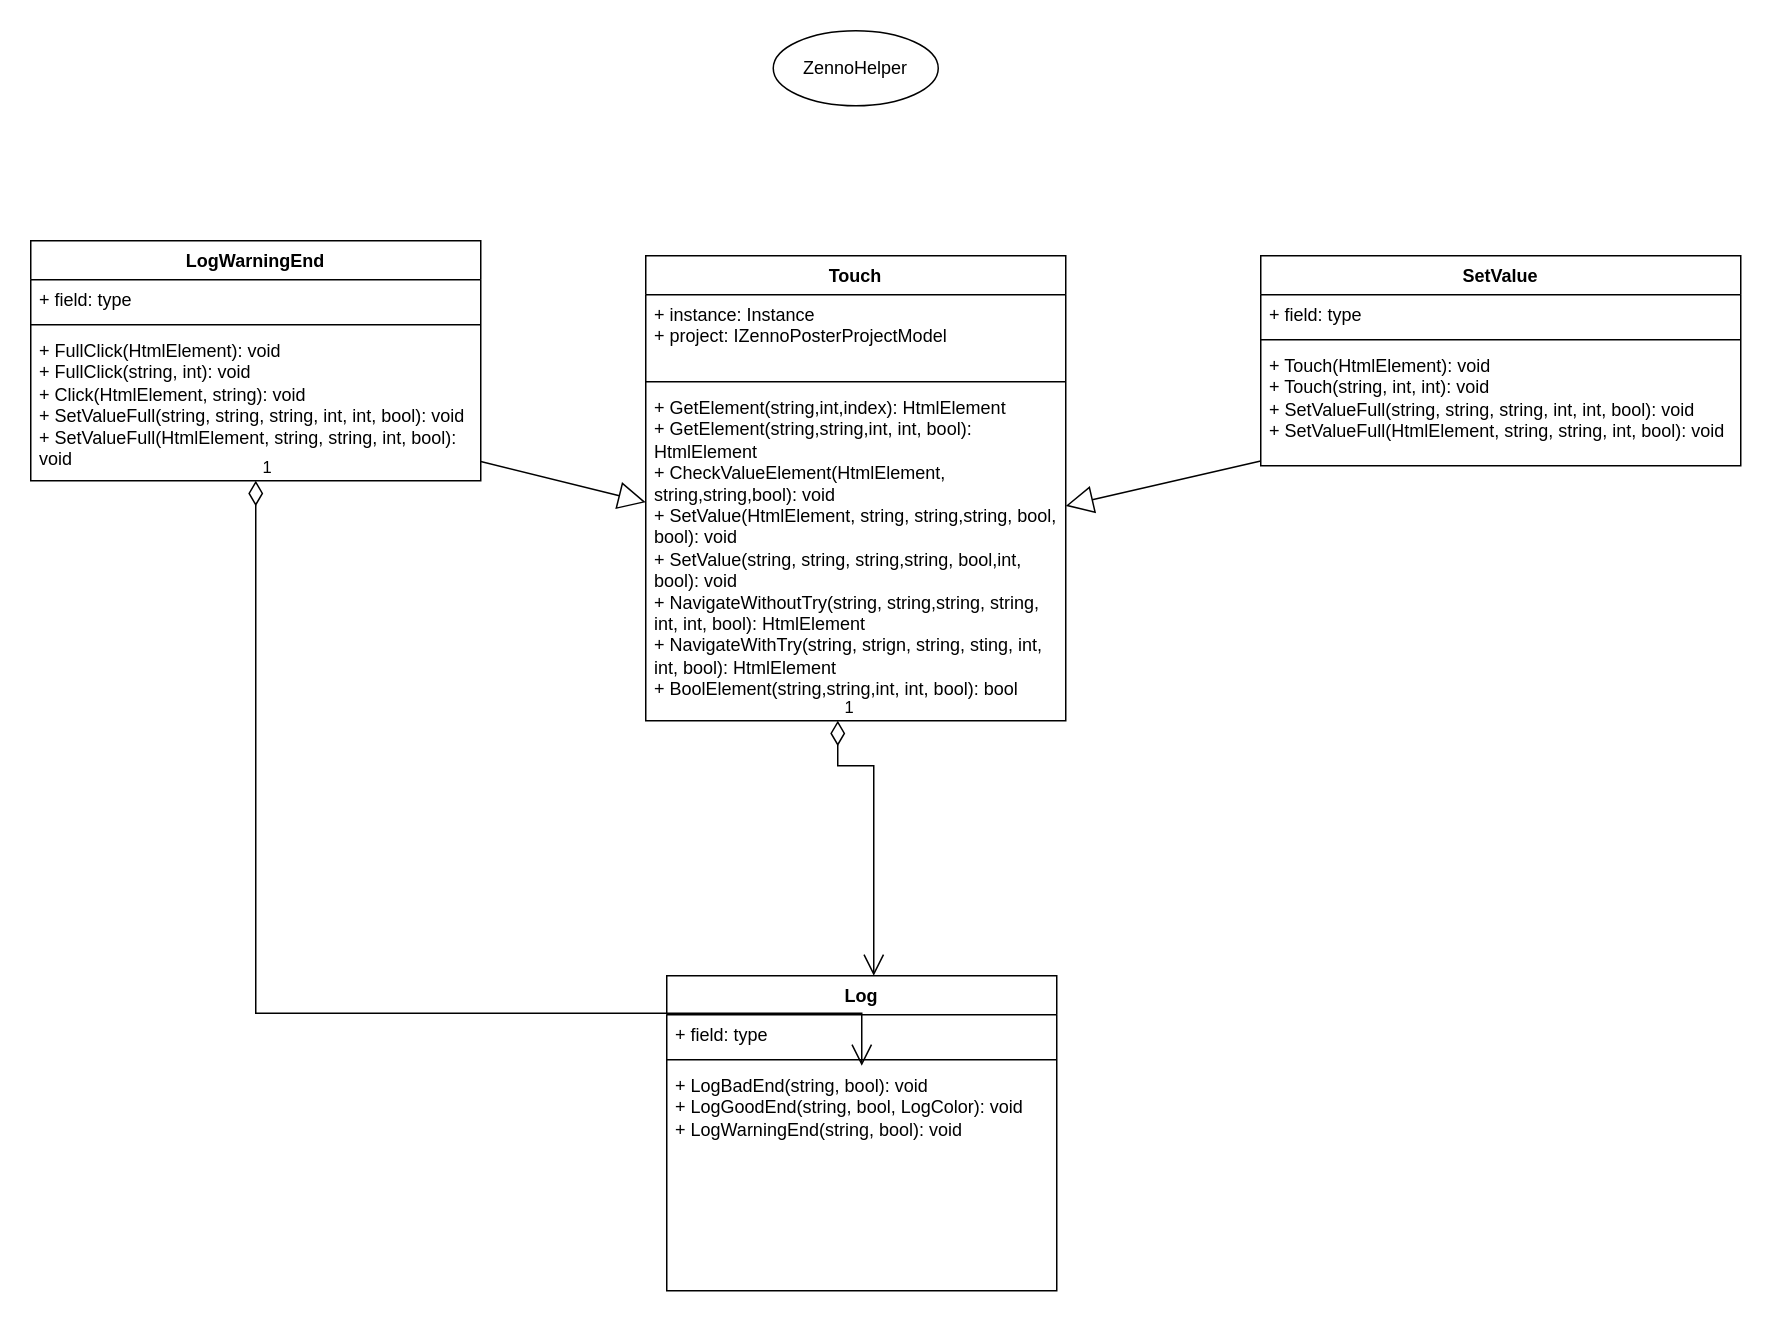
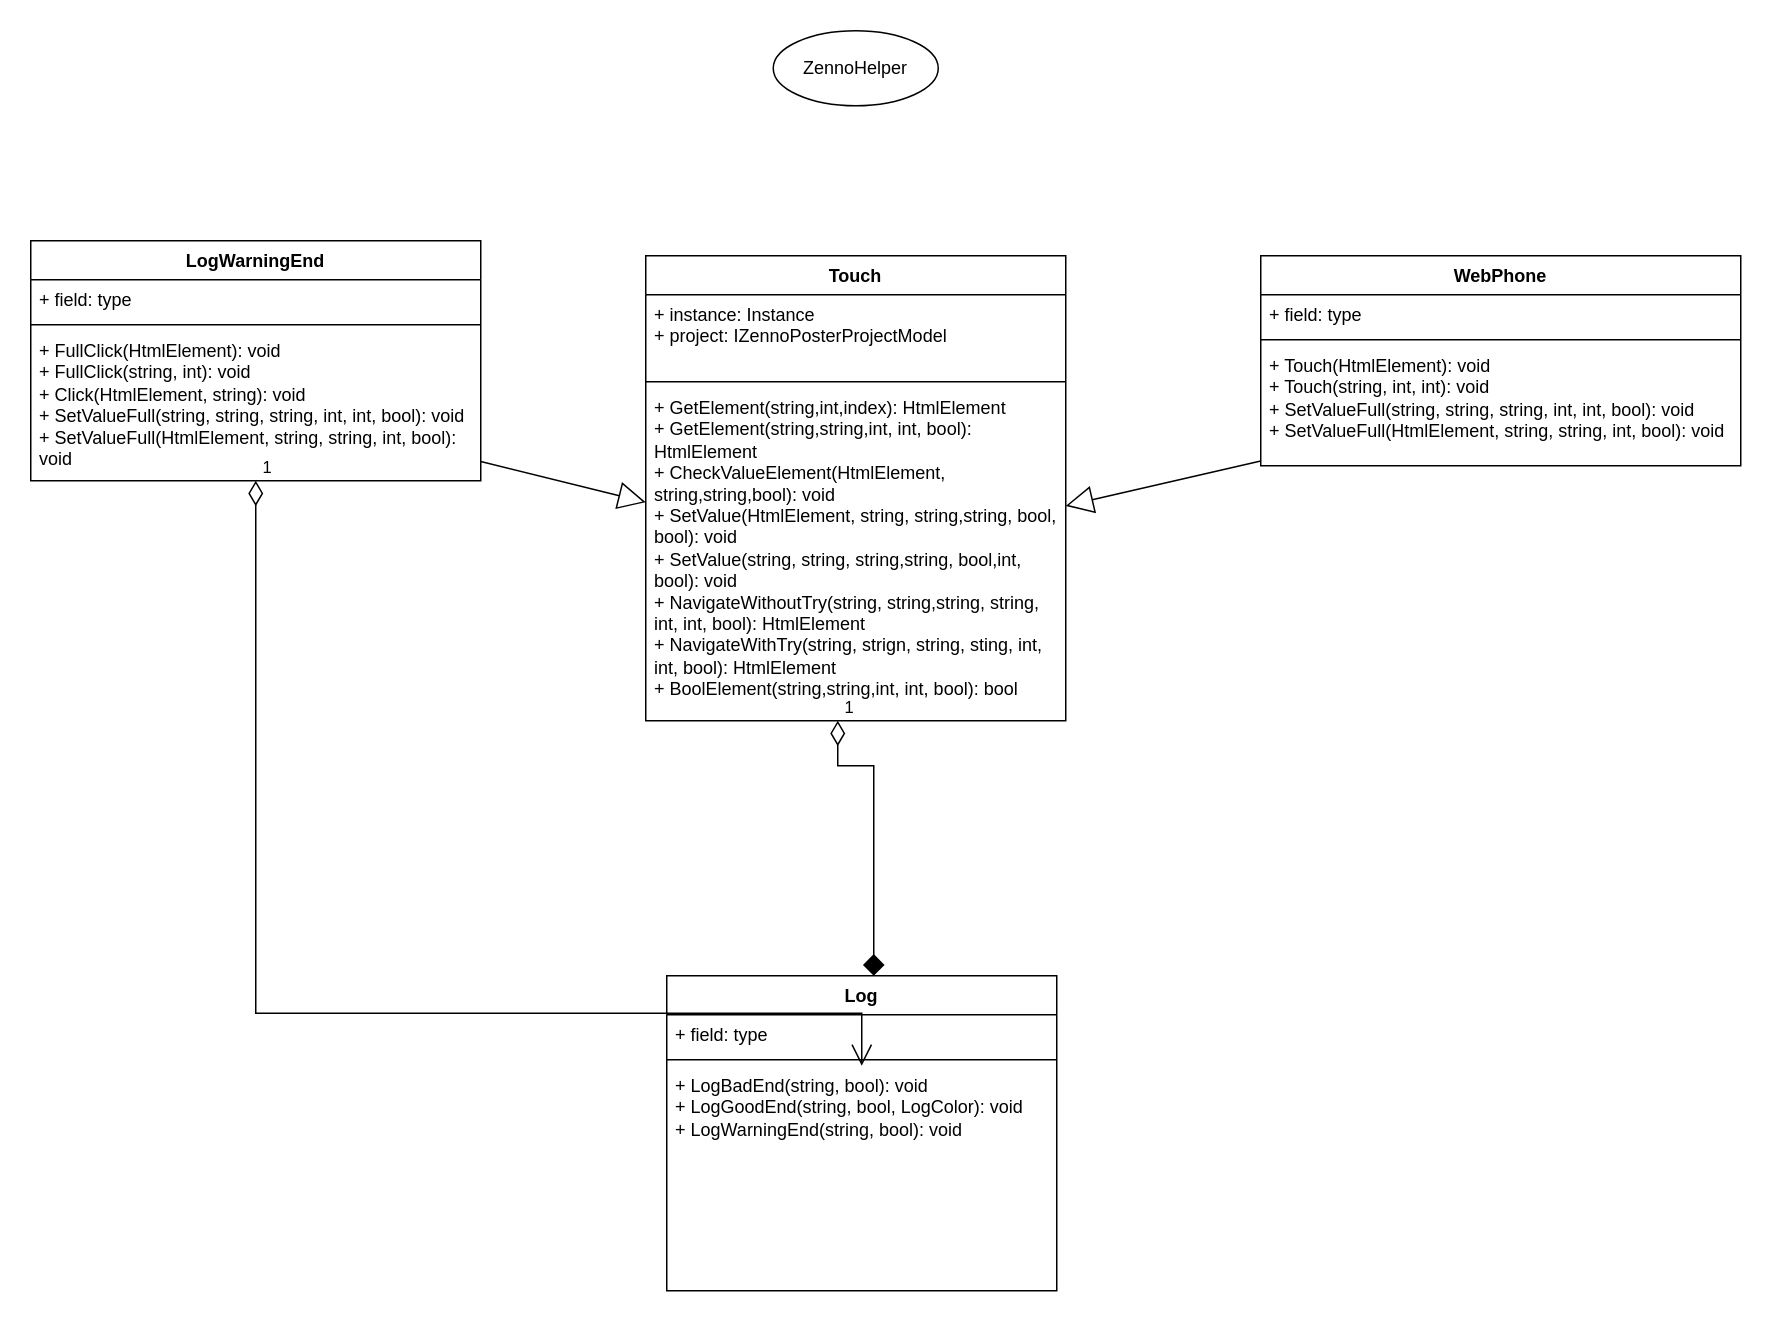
node "SetValue": label "SetValue" -> "WebPhone"
edge "Touch" -- "Log": arrowhead open -> diamond
